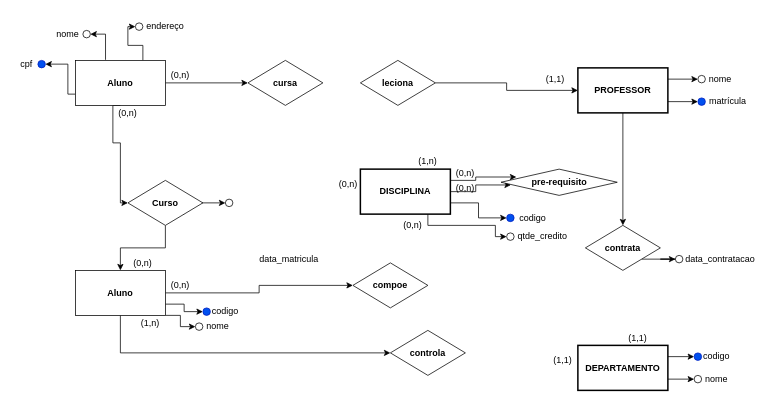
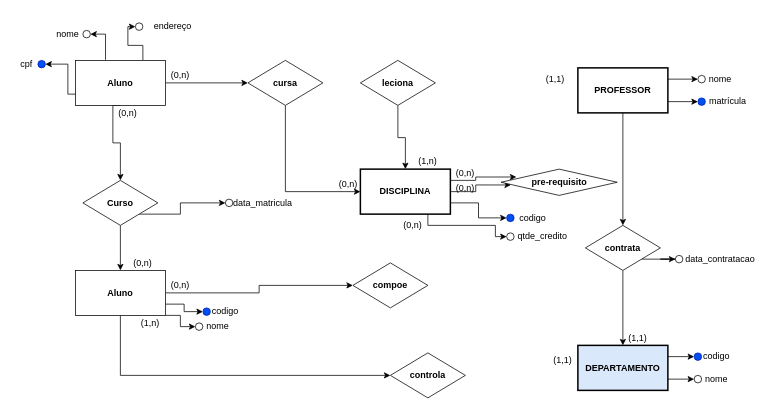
node "endereço": moved (165, 27) -> (173, 27)
edge "leciona" -> "PROFESSOR": removed
edge "leciona" -> "DISCIPLINA": added
edge "cursa" -> "DISCIPLINA": added
node "Curso": moved (165, 203) -> (120, 203)
node "data_matricula": moved (289, 259) -> (263, 203)
edge "contrata" -> "DEPARTAMENTO": added
node "controla": moved (428, 353) -> (428, 375)
node "DEPARTAMENTO": fillcolor #ffffff -> #dae8fc
